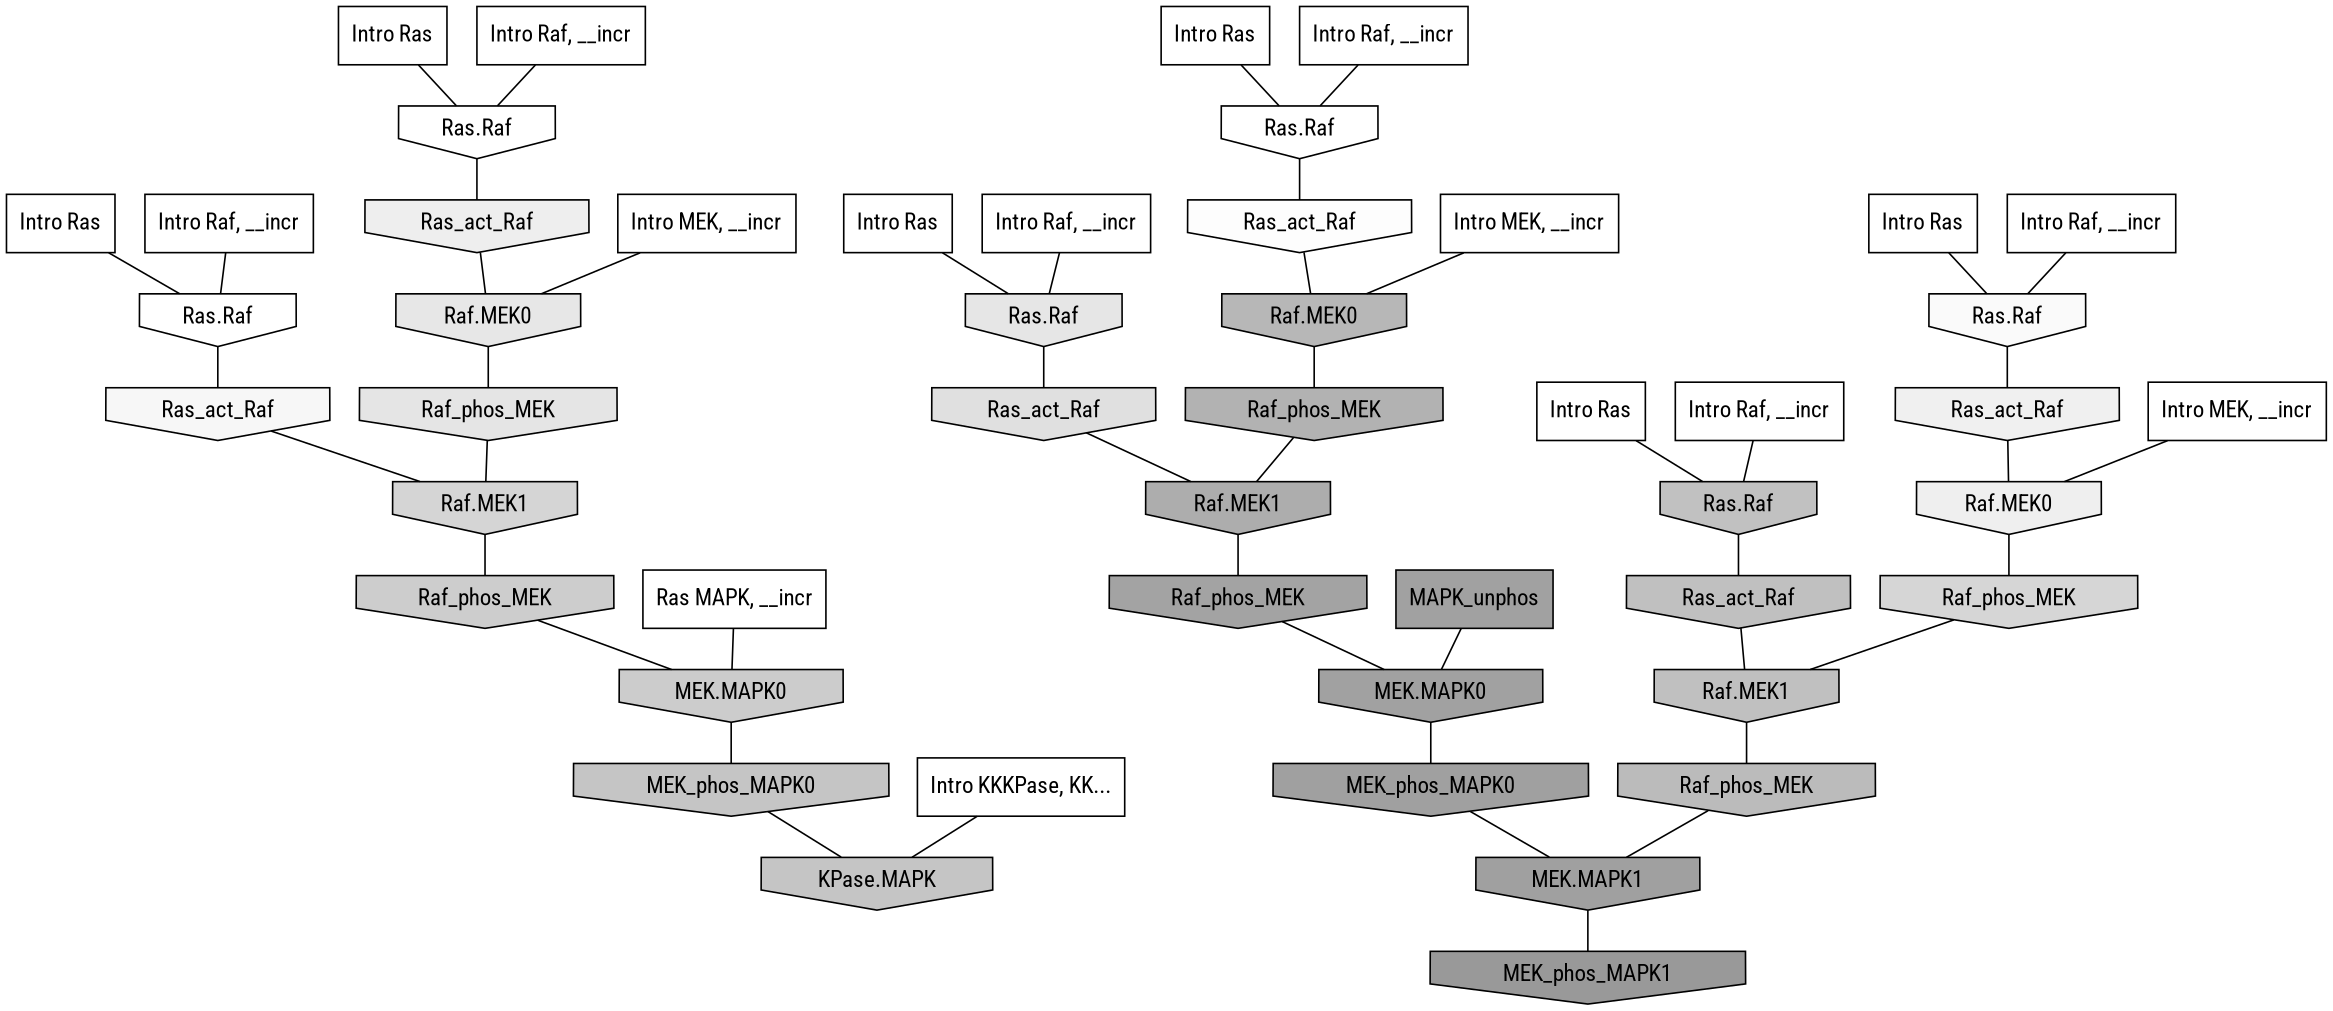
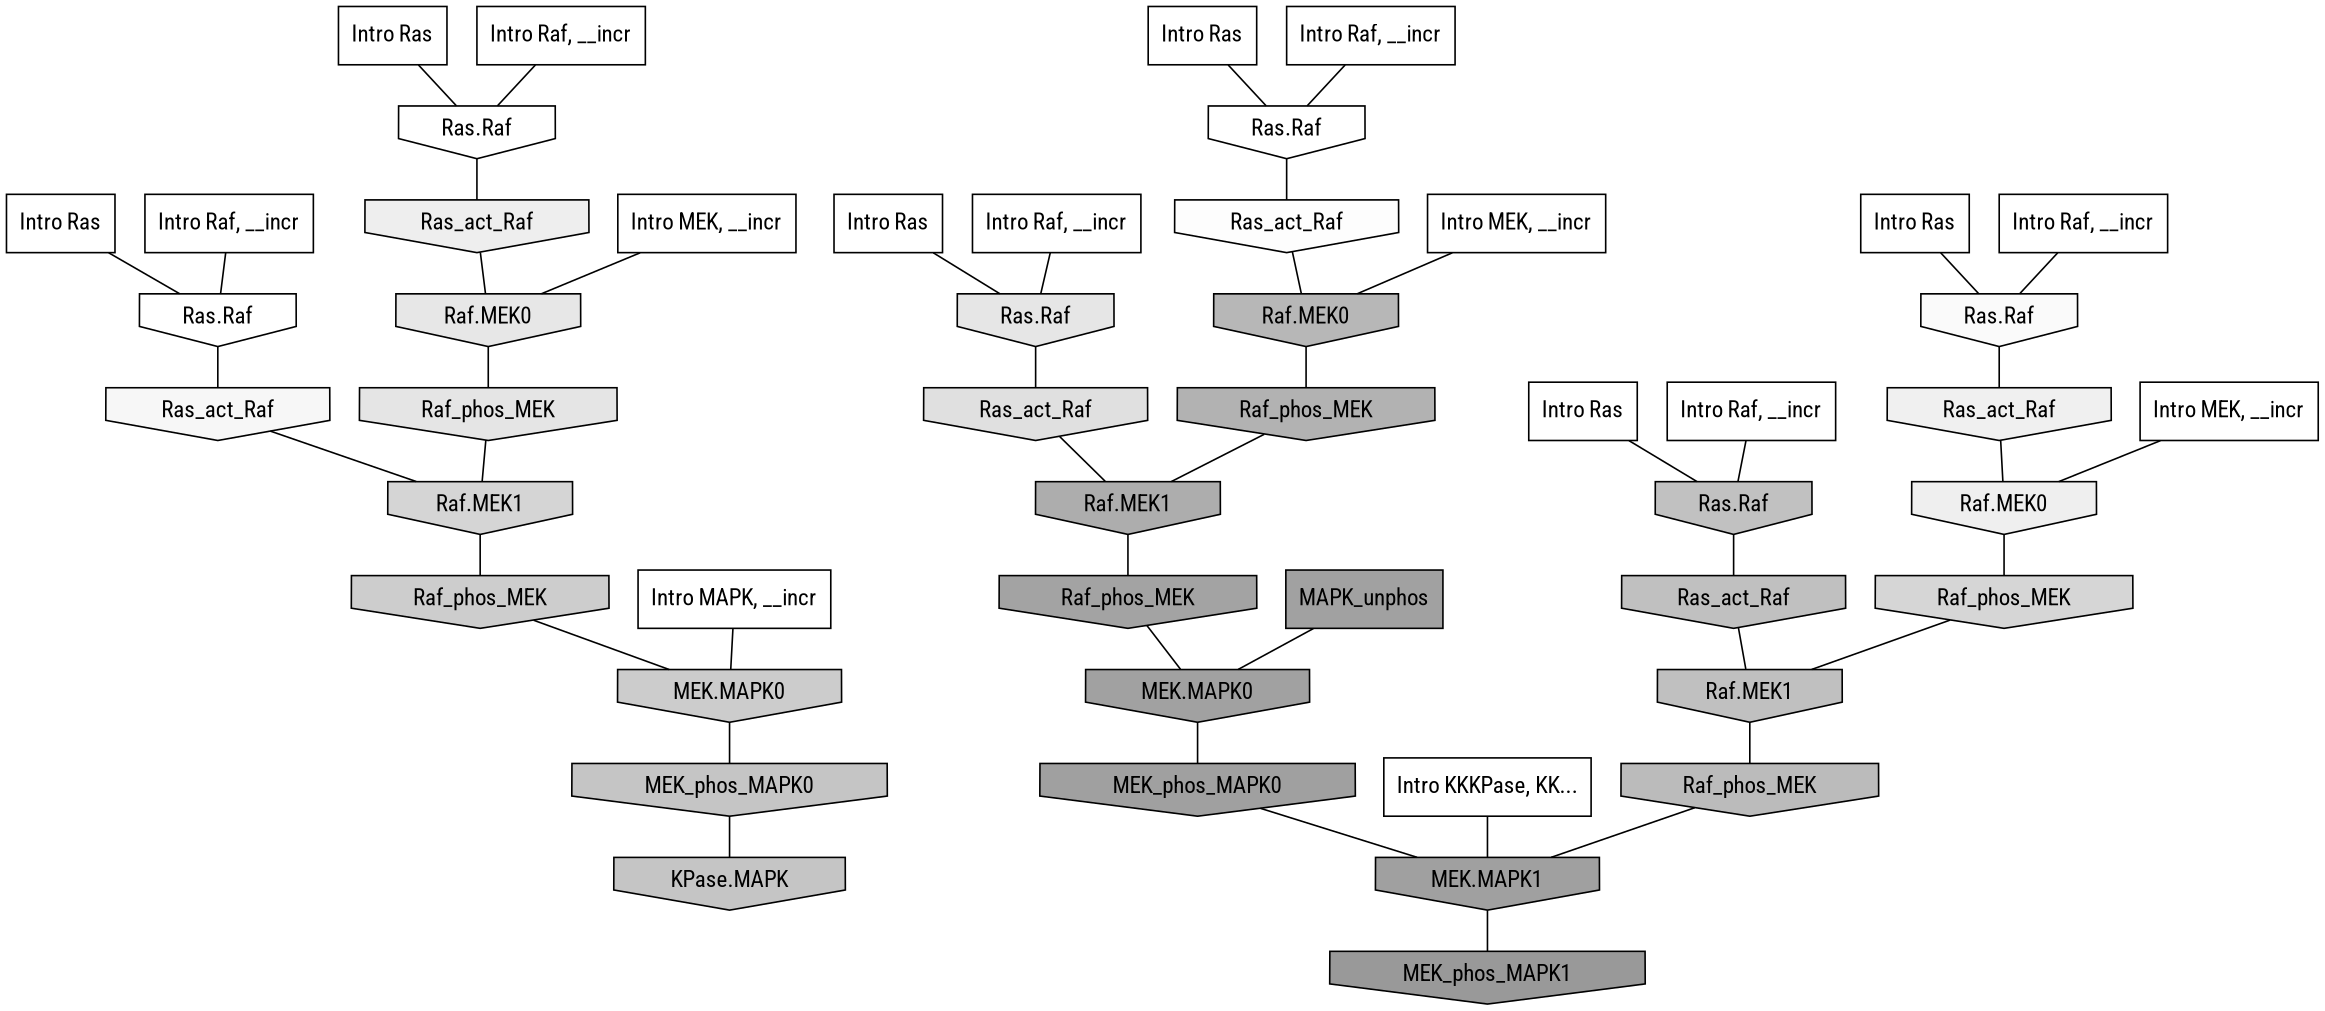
node "Ras MAPK, __incr": label "Ras MAPK, __incr" -> "Intro MAPK, __incr"
edge "Intro KKKPase, KK..." -- "KPase.MAPK": now "Intro KKKPase, KK..." -- "MEK.MAPK1"
